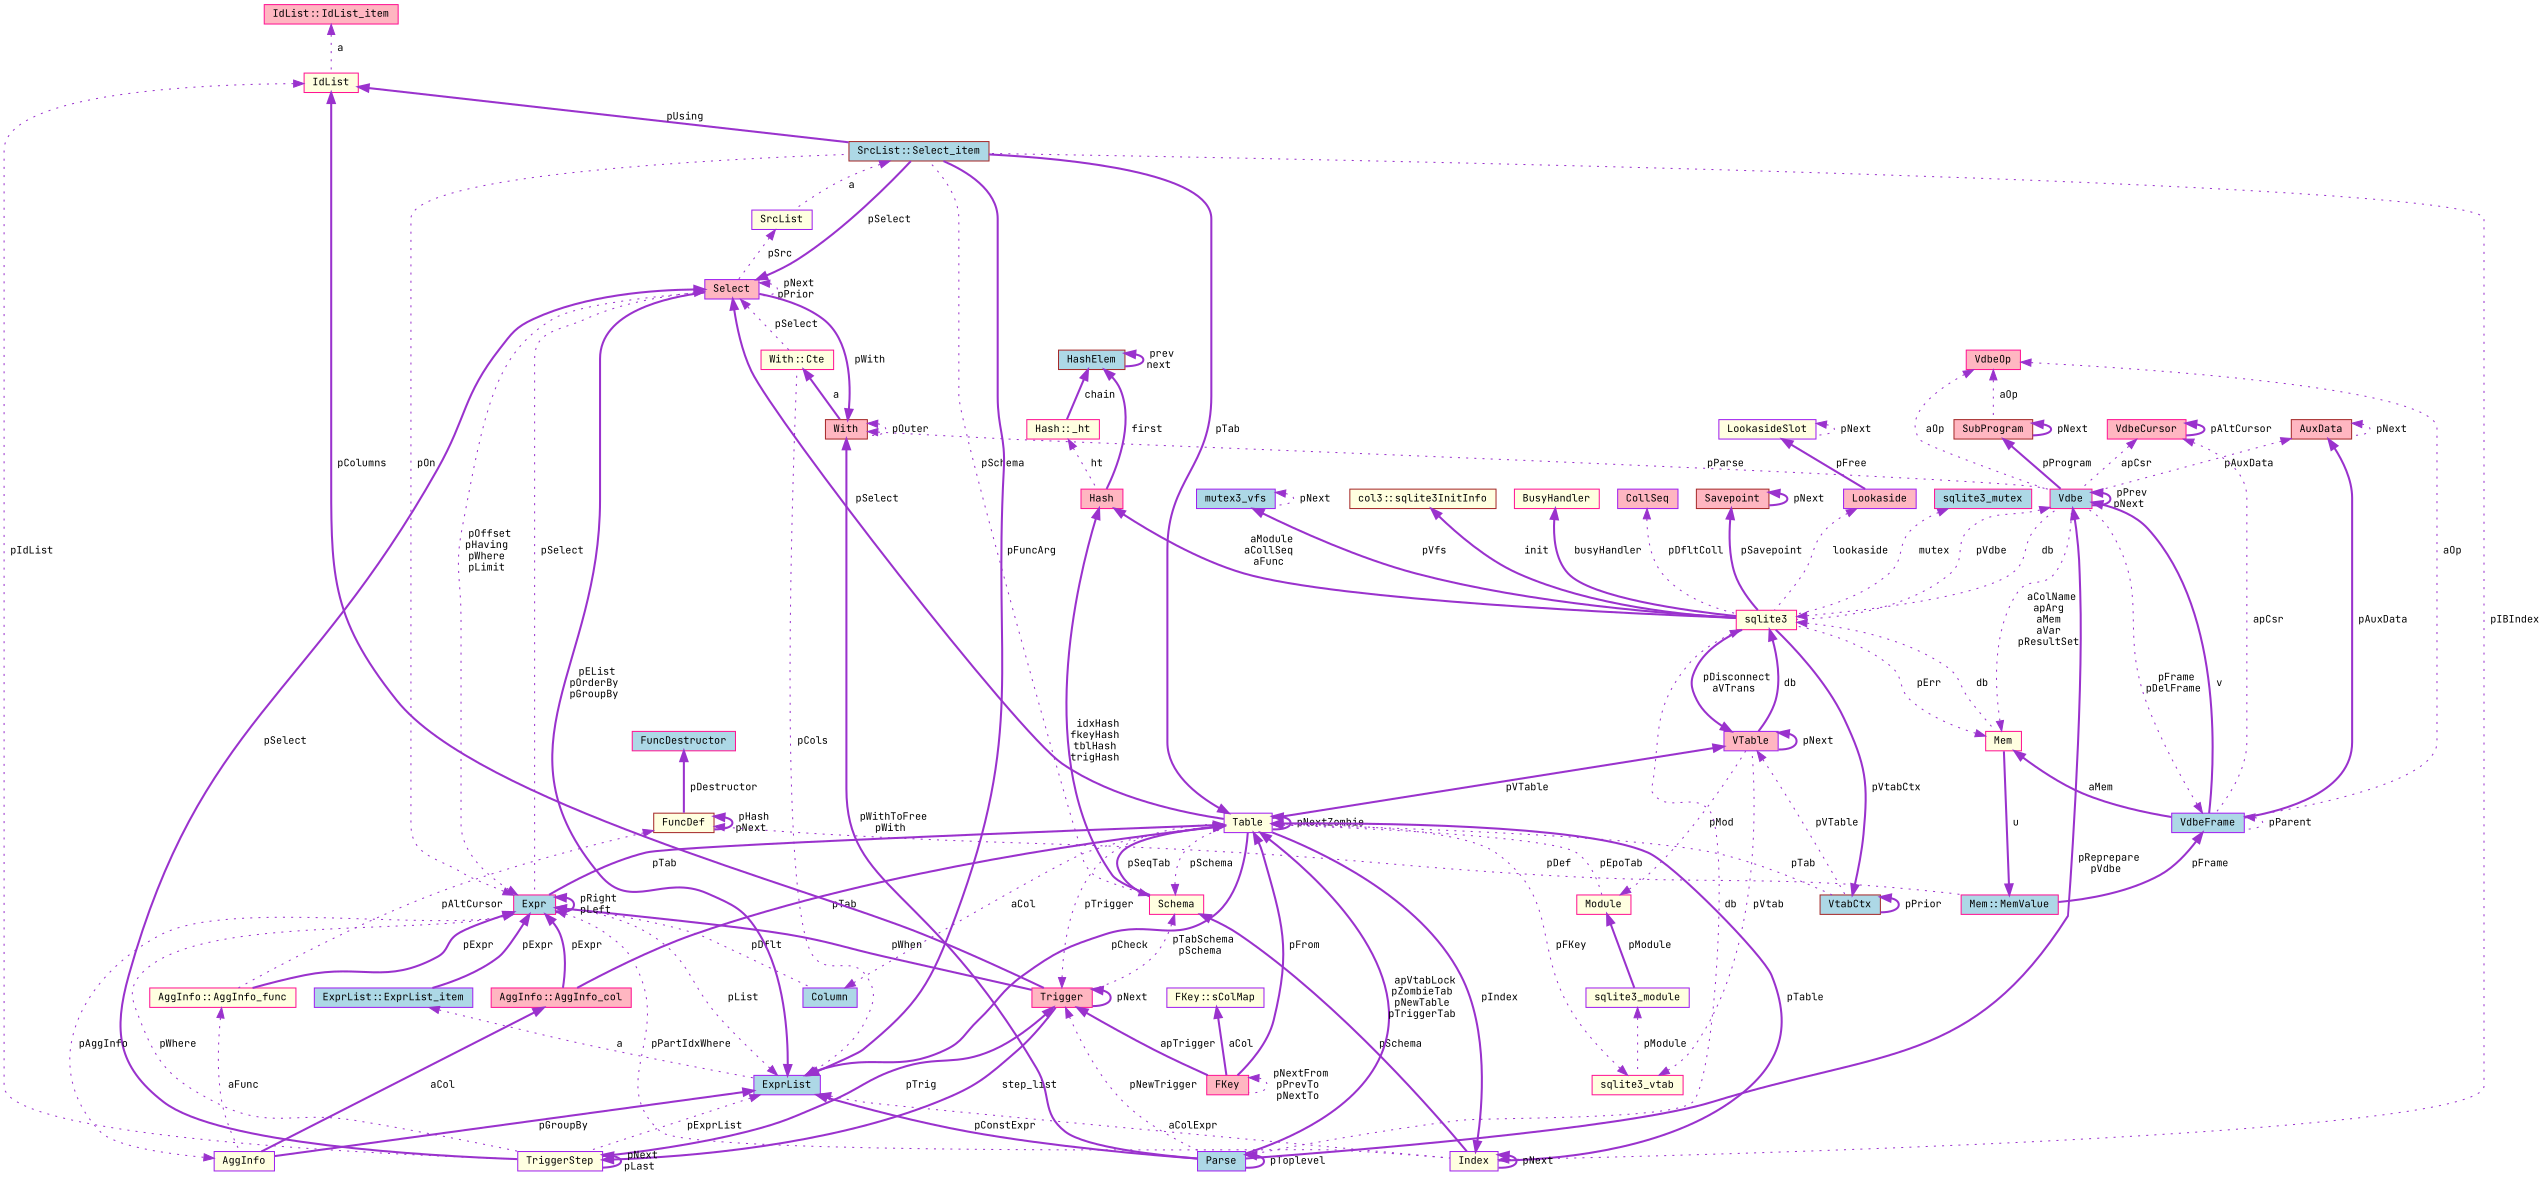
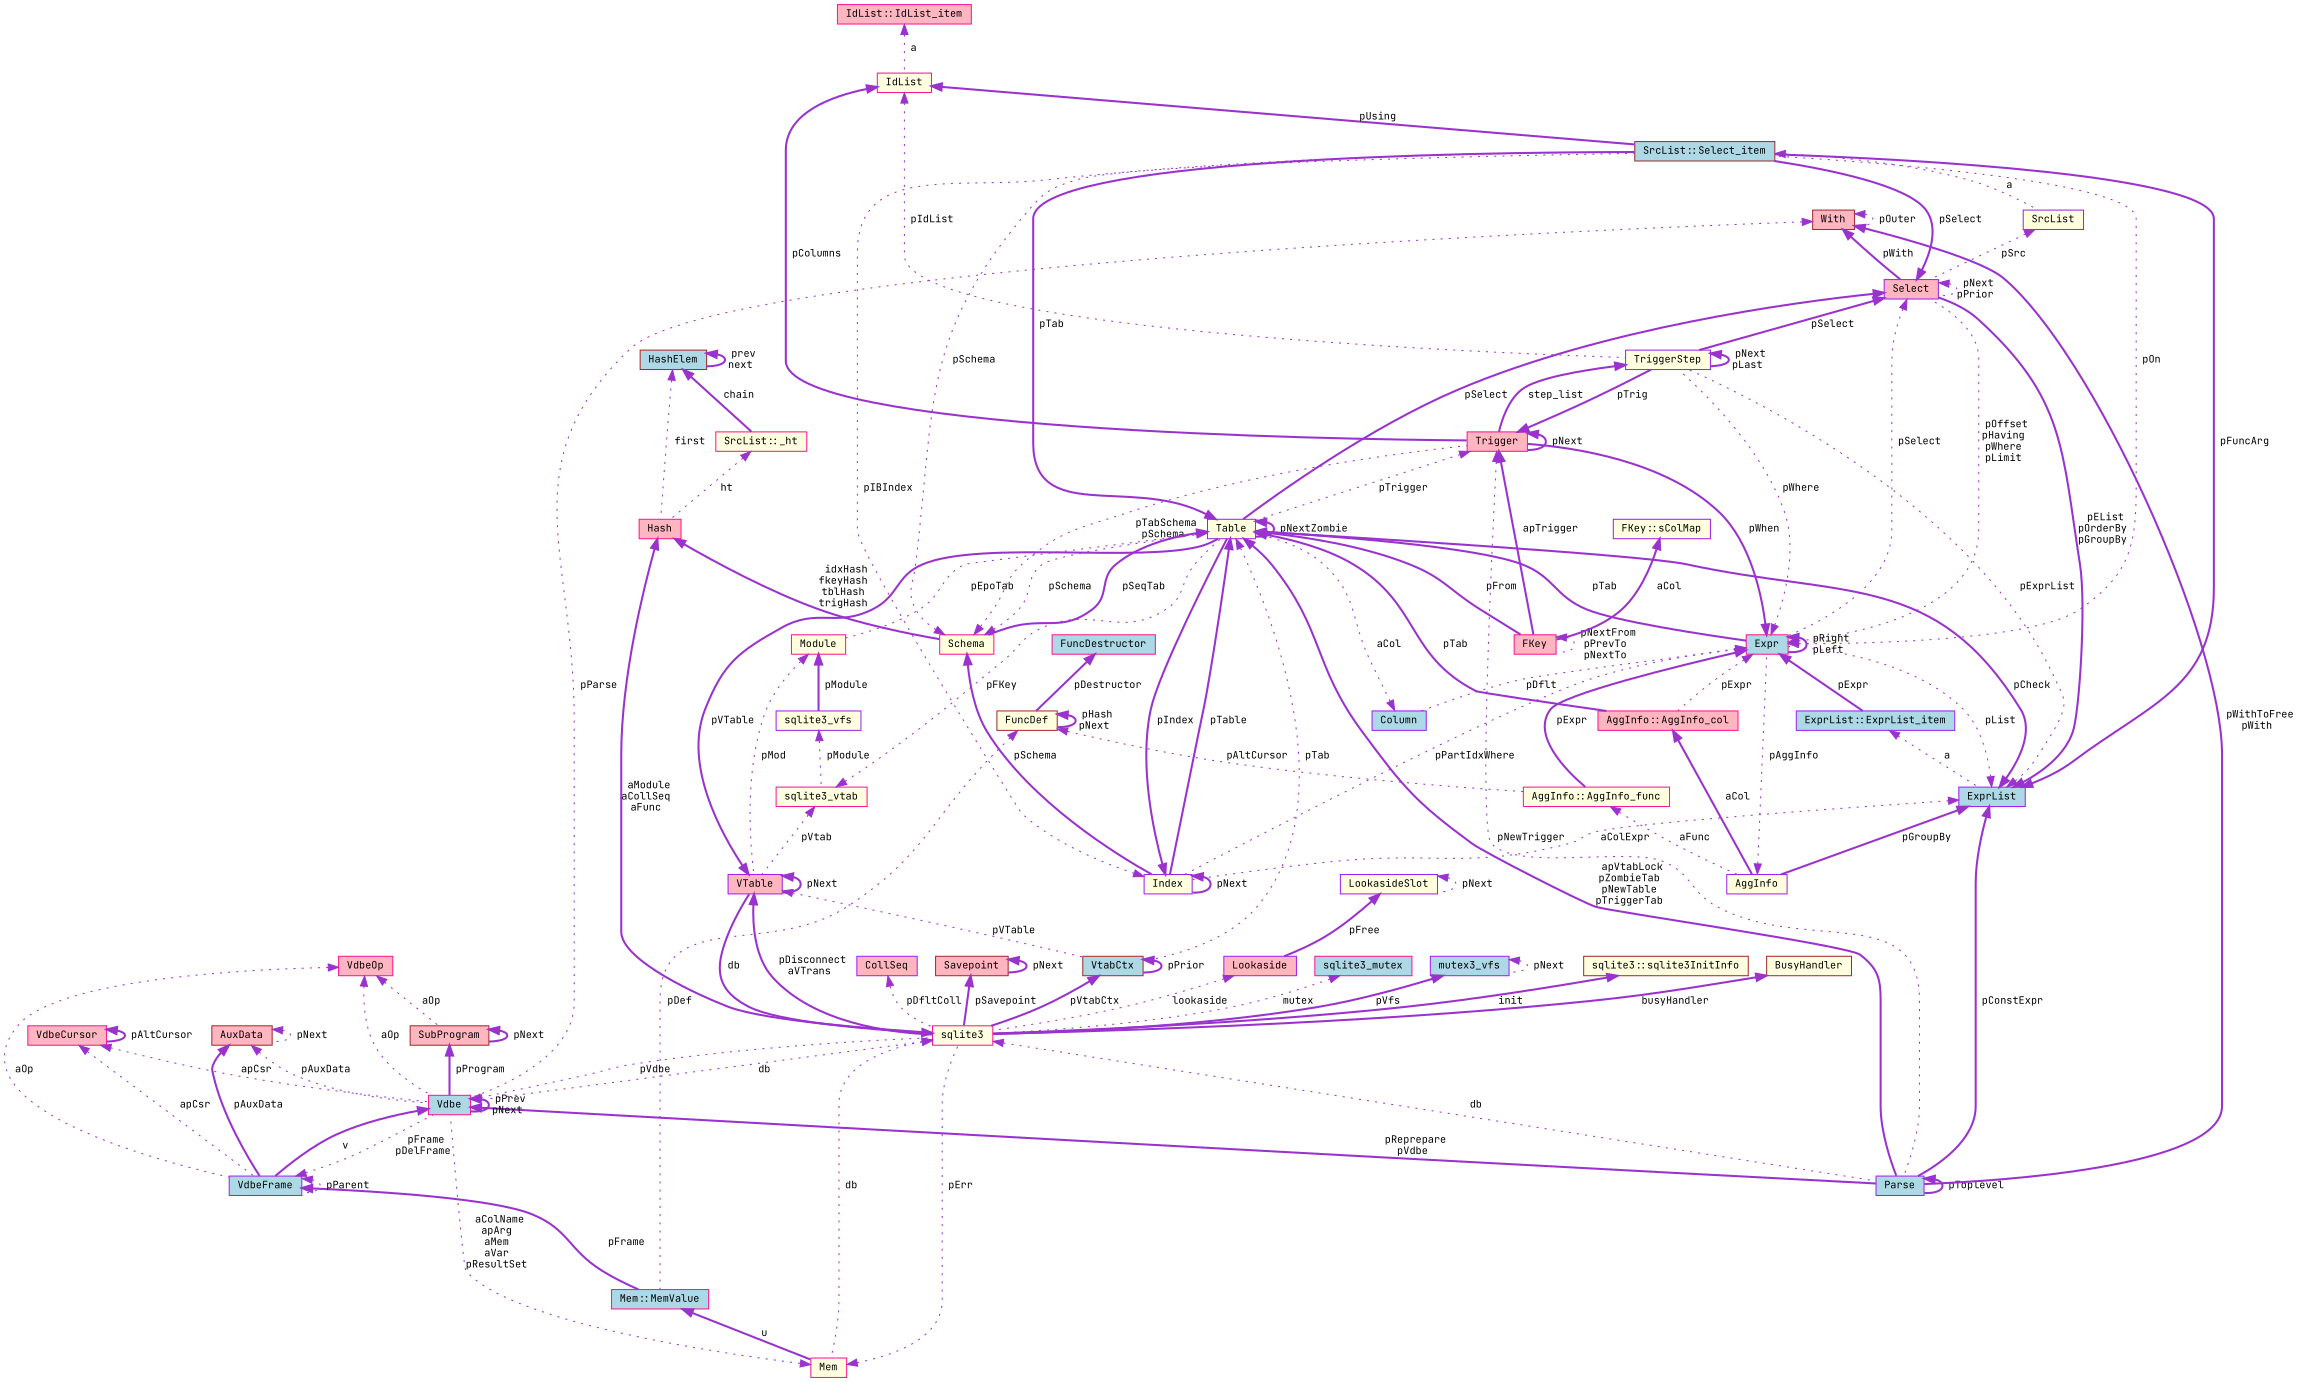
node "With::Cte": removed
node "Hash::_ht": label "Hash::_ht" -> "SrcList::_ht"
edge "Hash" -> "HashElem": style bold -> dotted
node "col3::sqlite3InitInfo": label "col3::sqlite3InitInfo" -> "sqlite3::sqlite3InitInfo"
node "BusyHandler": color deeppink -> brown
edge "VdbeFrame" -> "Mem": removed, label "aMem"
edge "AggInfo::AggInfo_col" -> "Expr": style bold -> dotted
node "sqlite3_module": label "sqlite3_module" -> "sqlite3_vfs"
